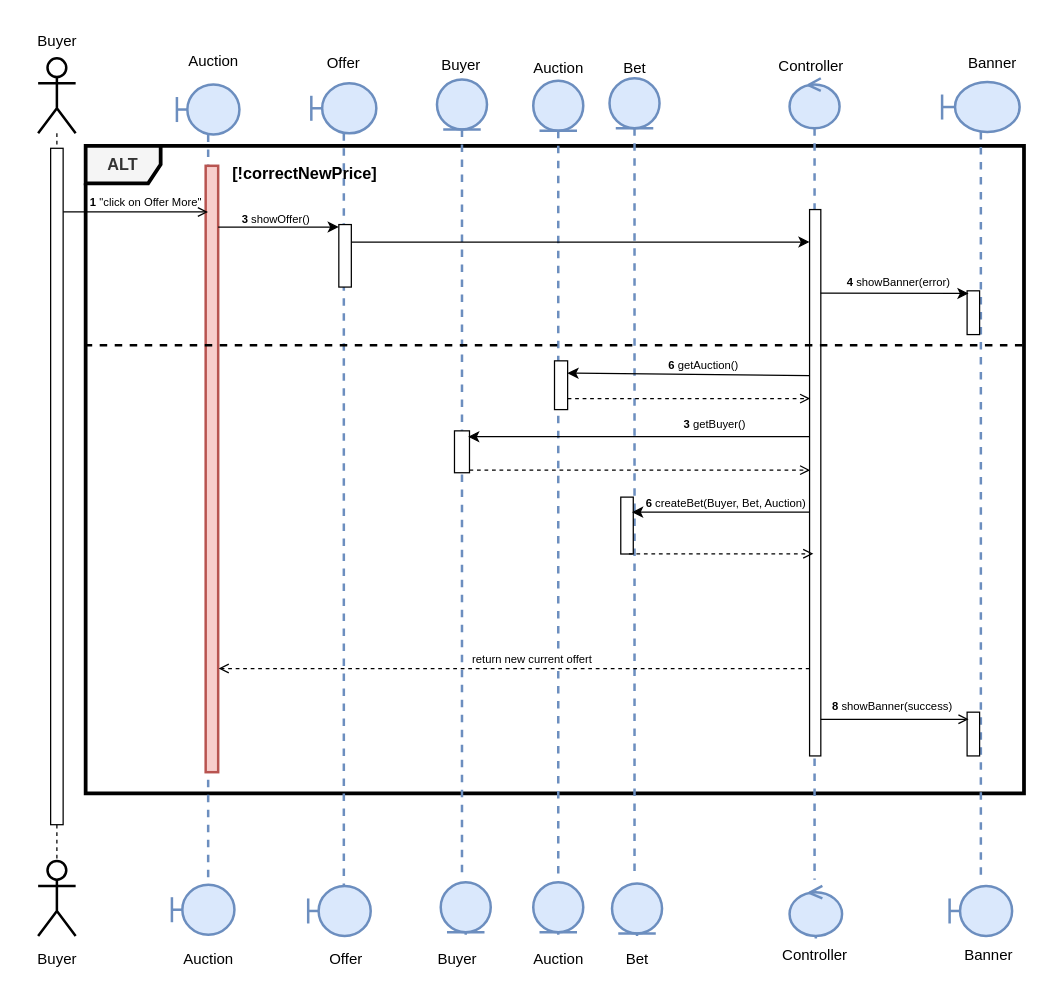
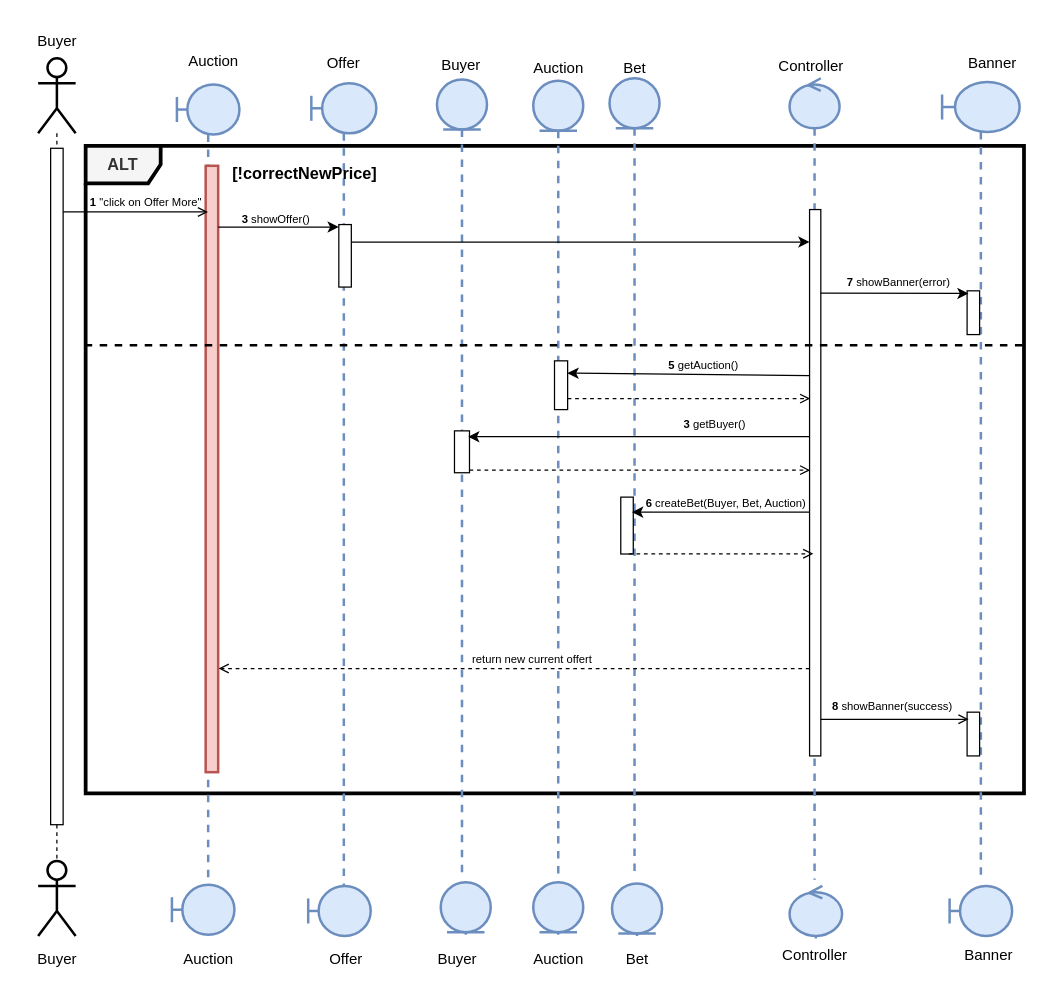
node "4 showBanner(error)": label "4 showBanner(error)" -> "7 showBanner(error)"
node "6 getAuction()": label "6 getAuction()" -> "5 getAuction()"
